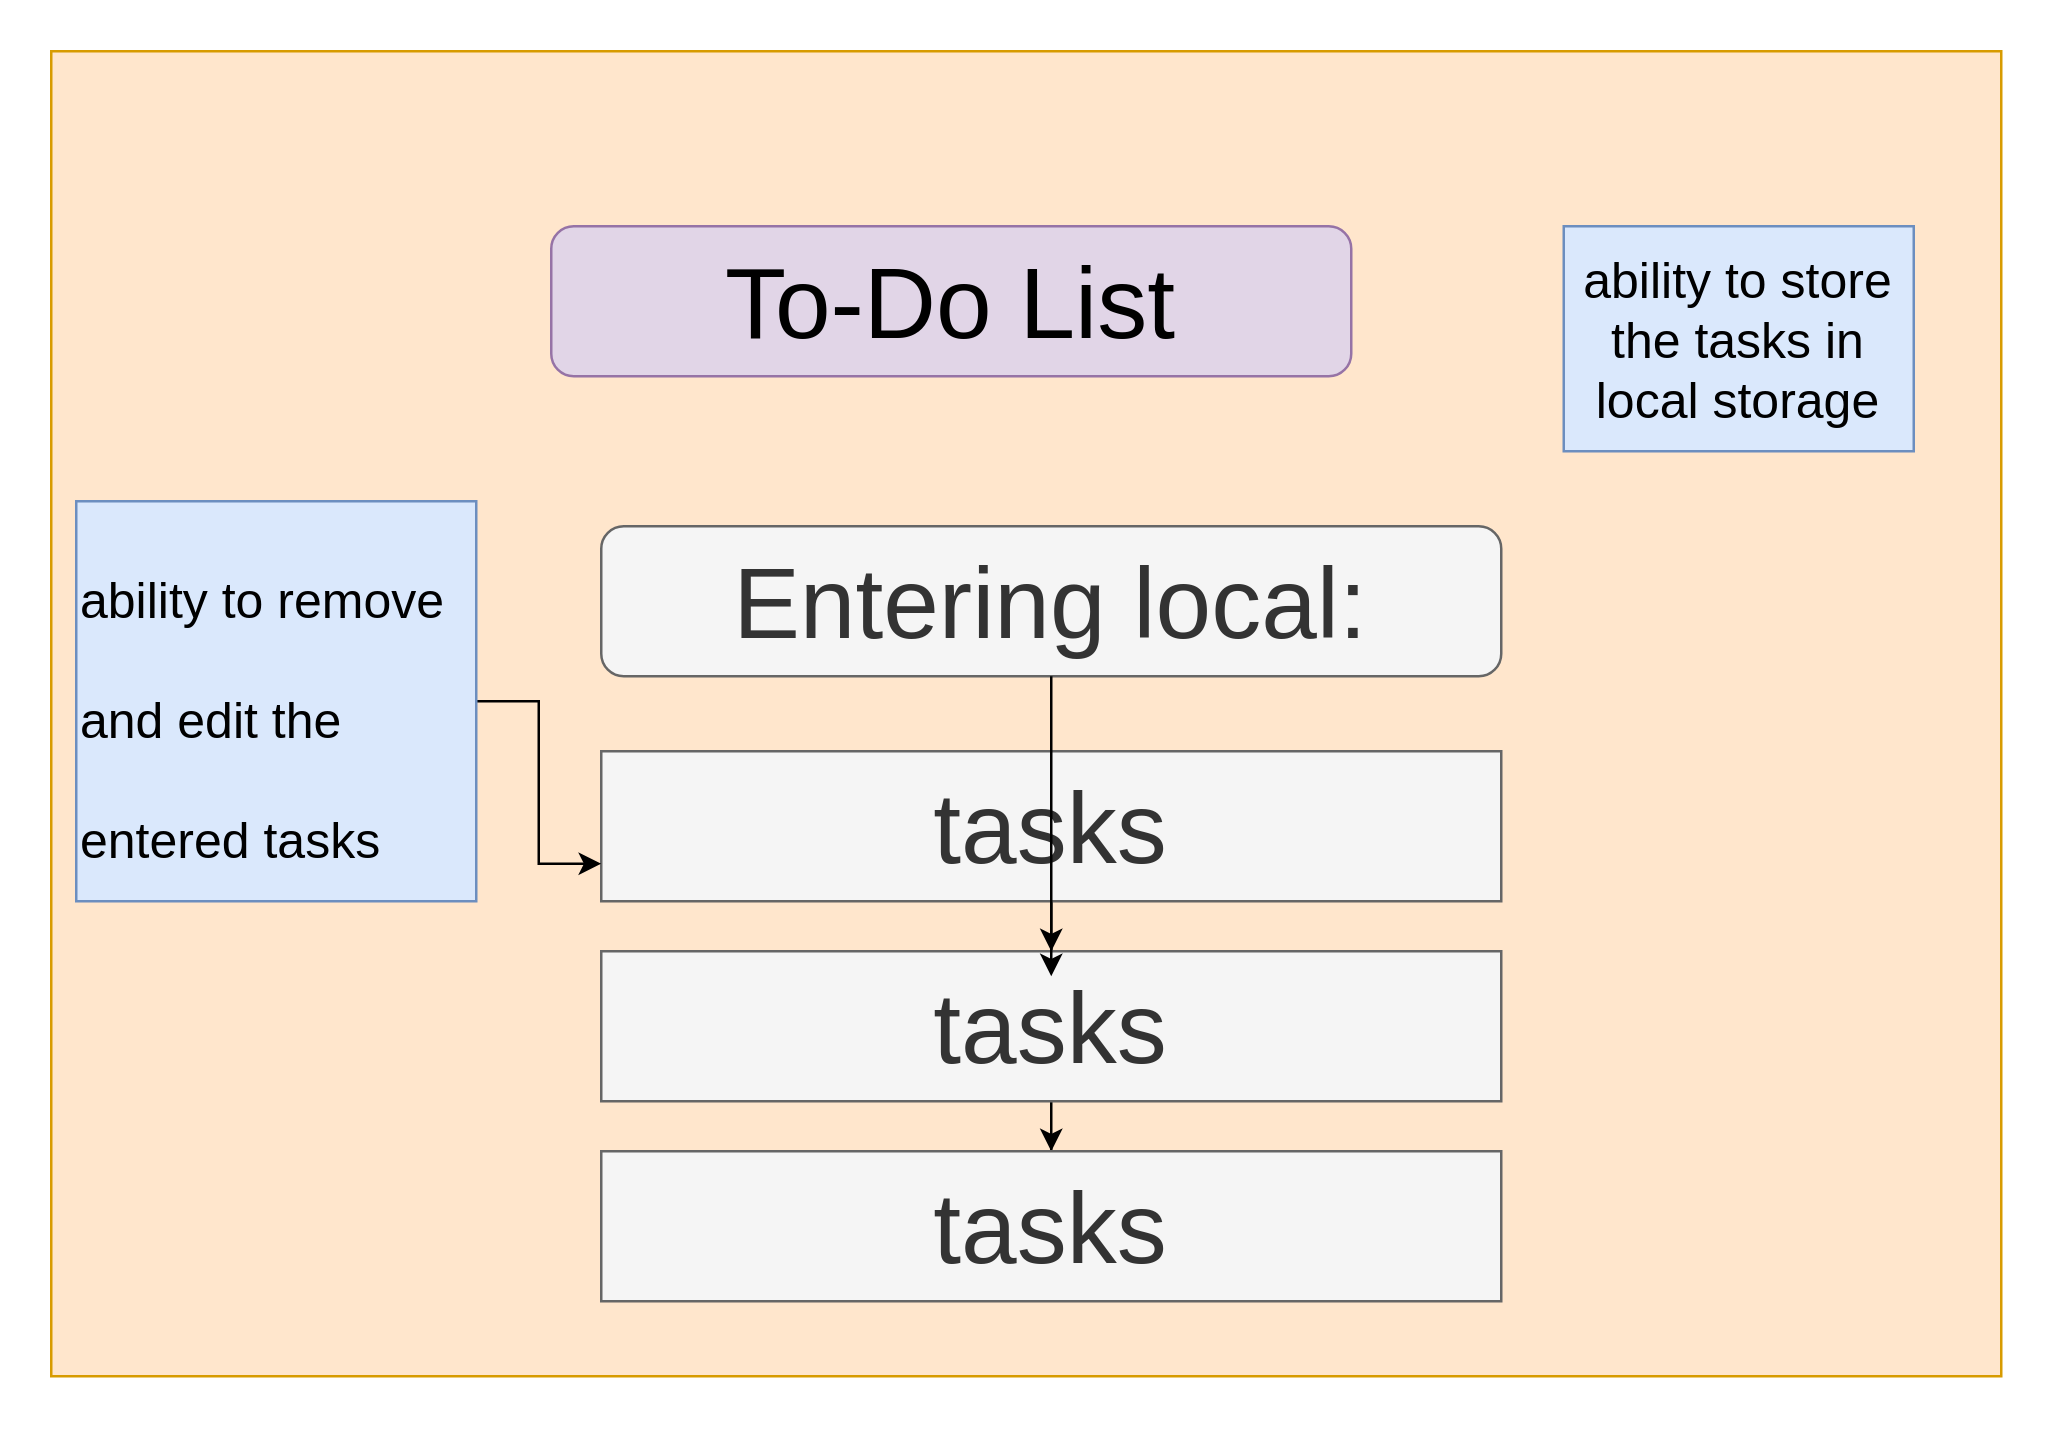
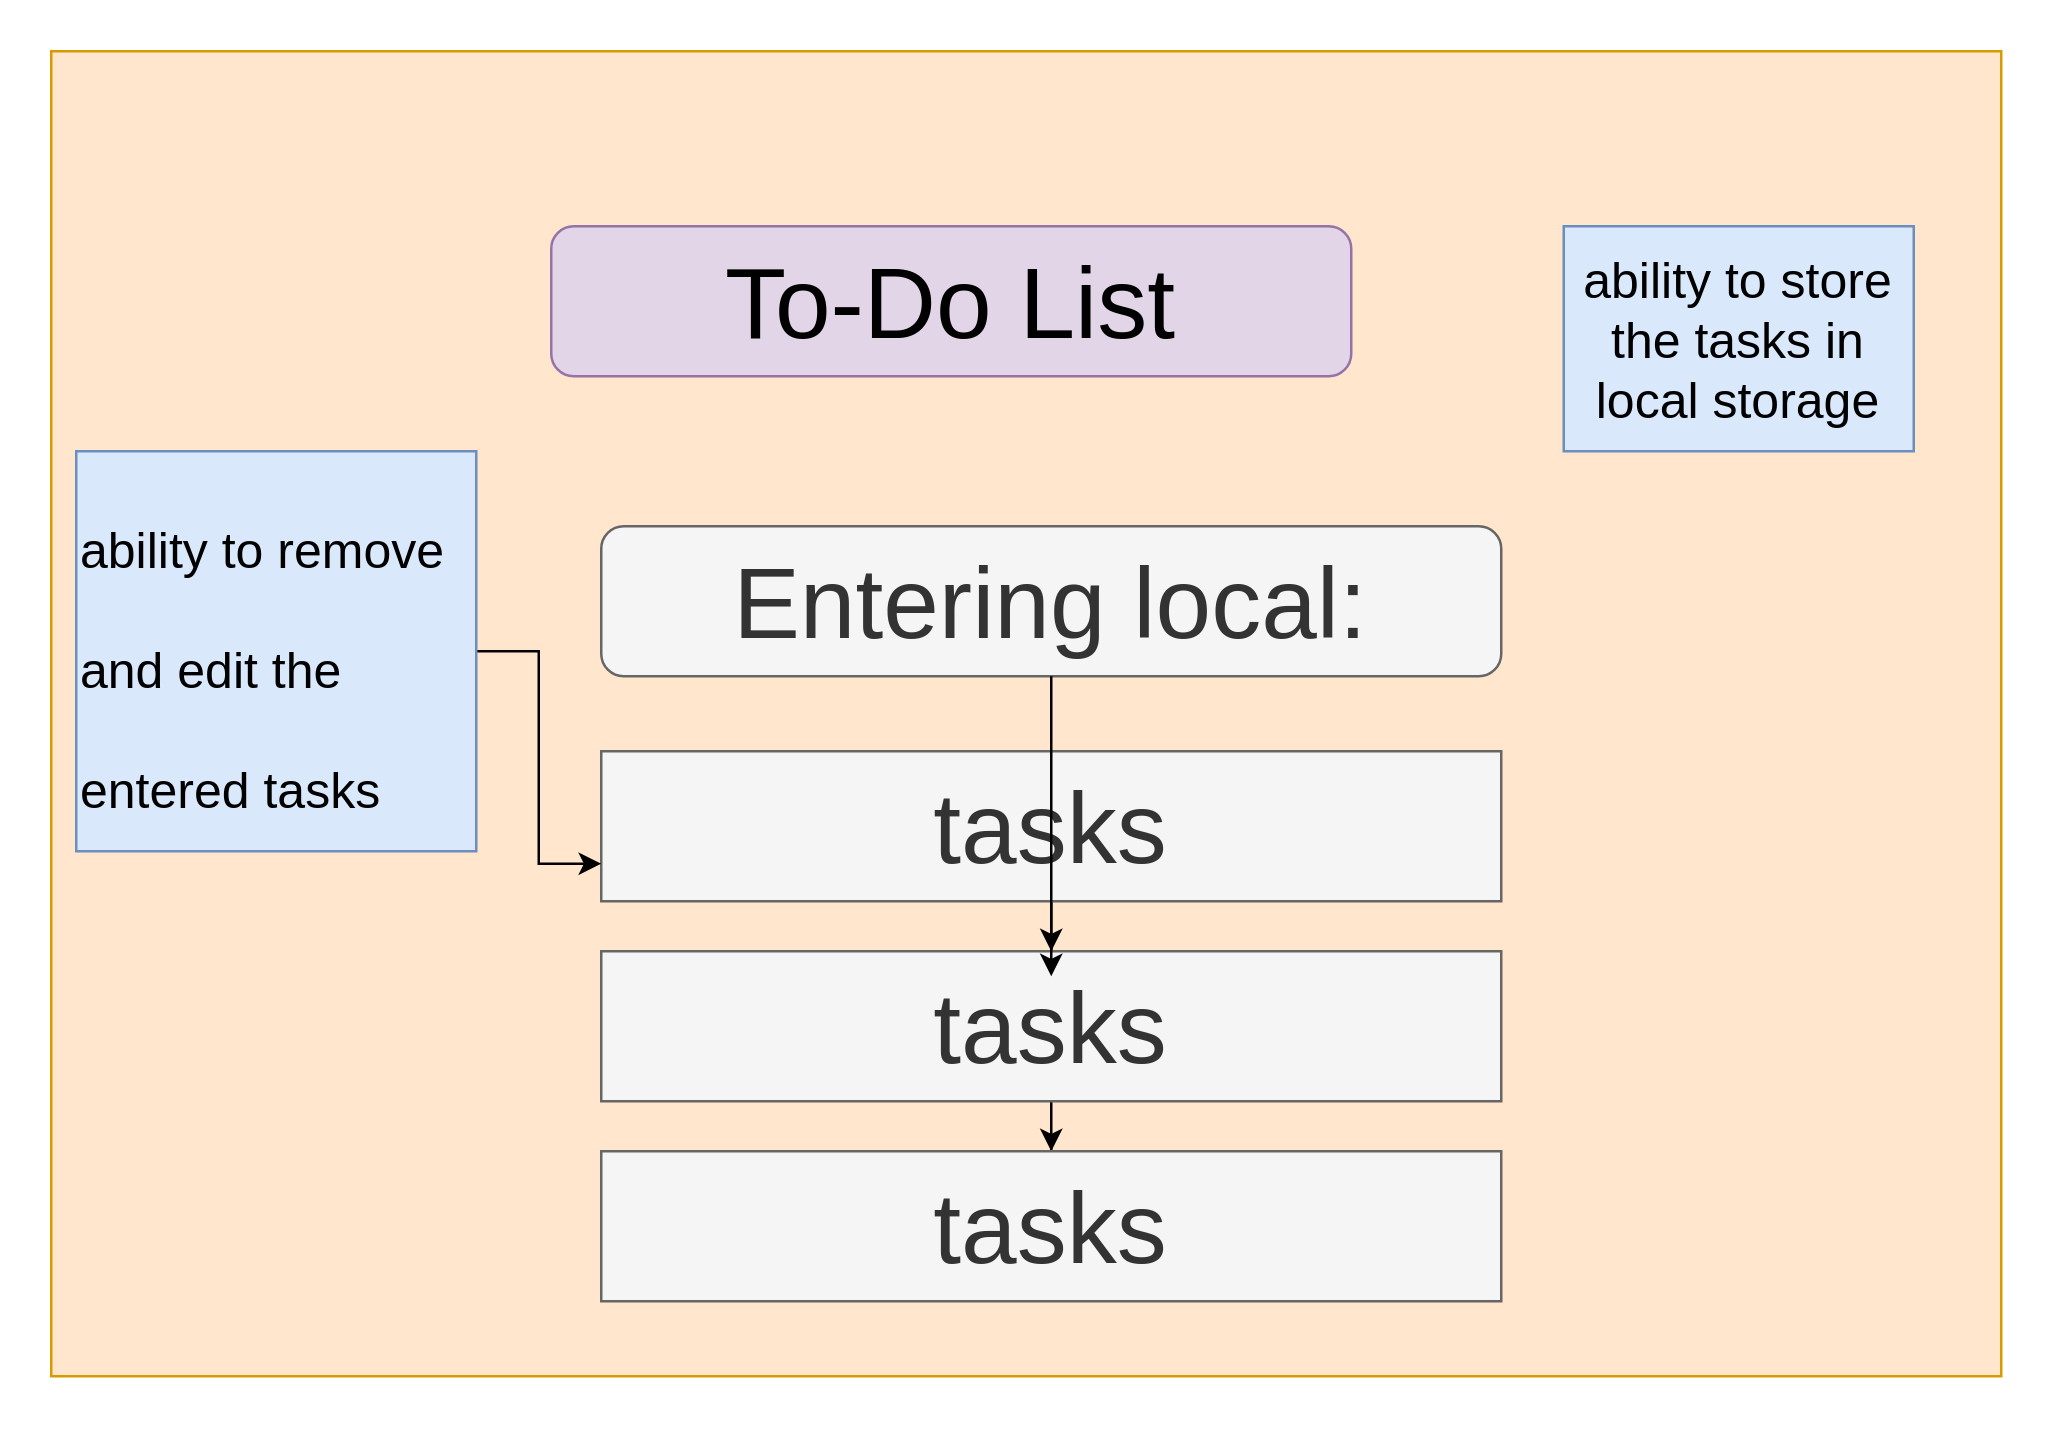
node "ability to remove and edit the entered tasks": moved (276, 701) -> (276, 651)
